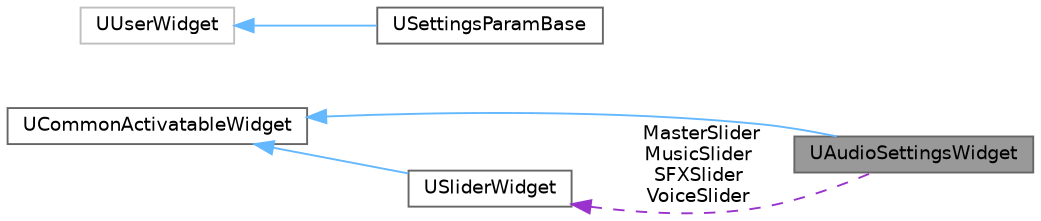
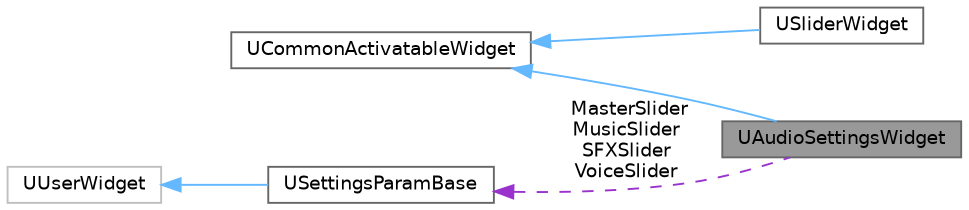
edge "UAudioSettingsWidget" -> "USliderWidget": now "UAudioSettingsWidget" -> "USettingsParamBase"
